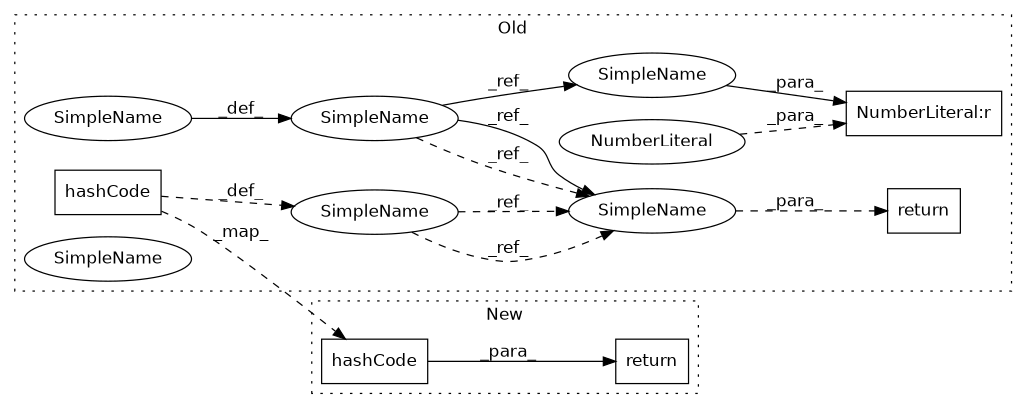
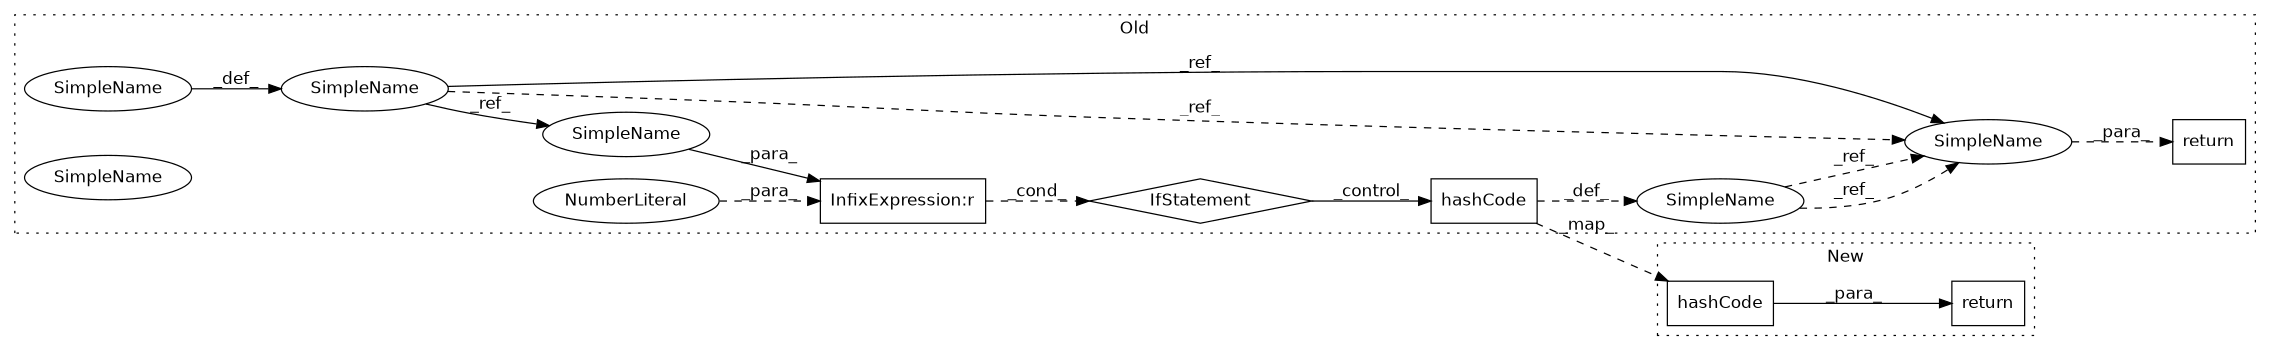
node "NumberLiteral:r": label "NumberLiteral:r" -> "InfixExpression:r"
node "IfStatement": added
